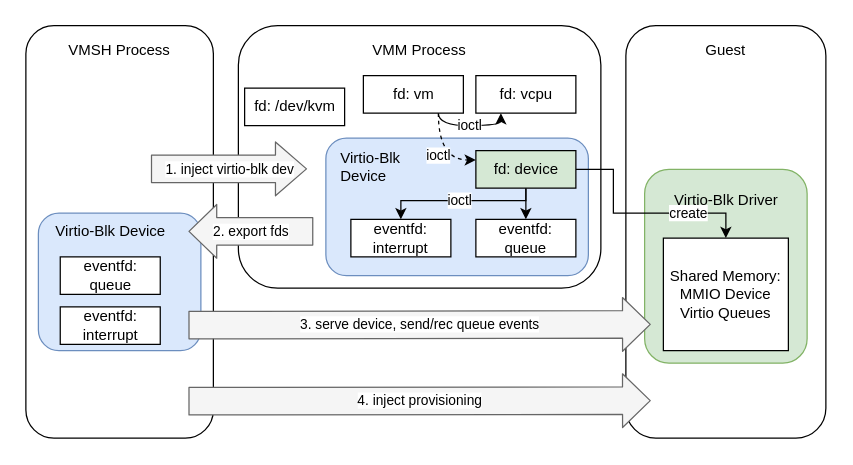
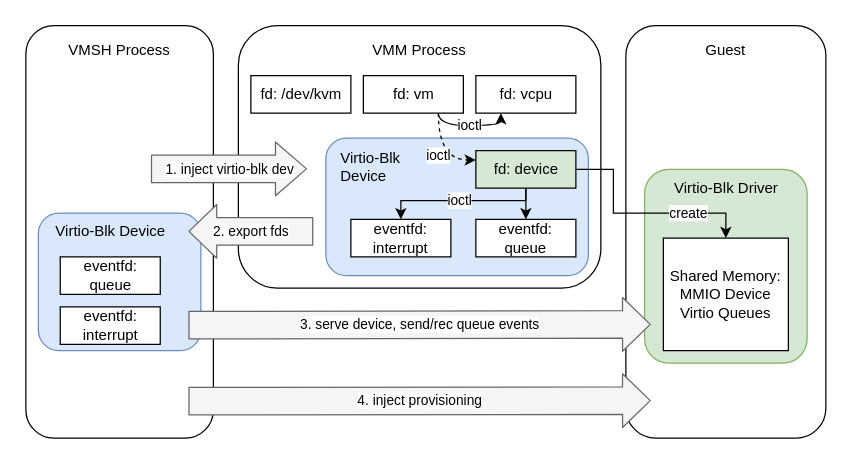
node "fd: /dev/kvm": moved (294, 107) -> (301, 94)
node "Virtio-Blk Driver": moved (726, 201) -> (726, 188)
